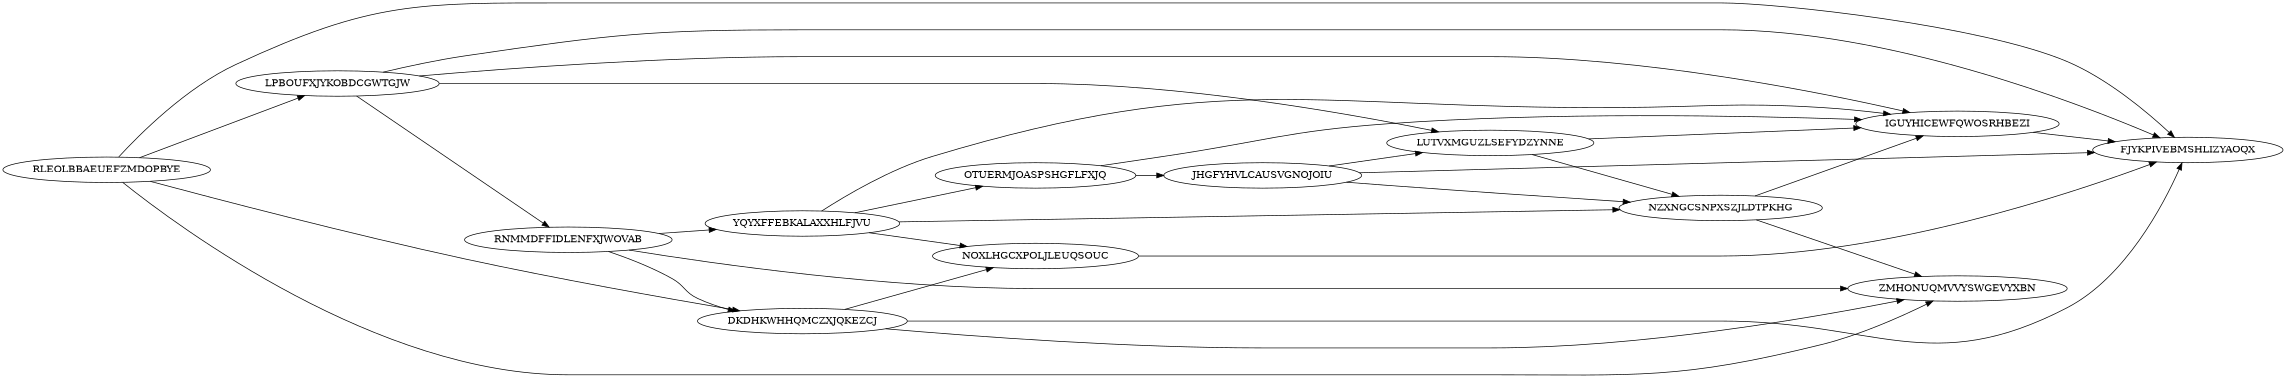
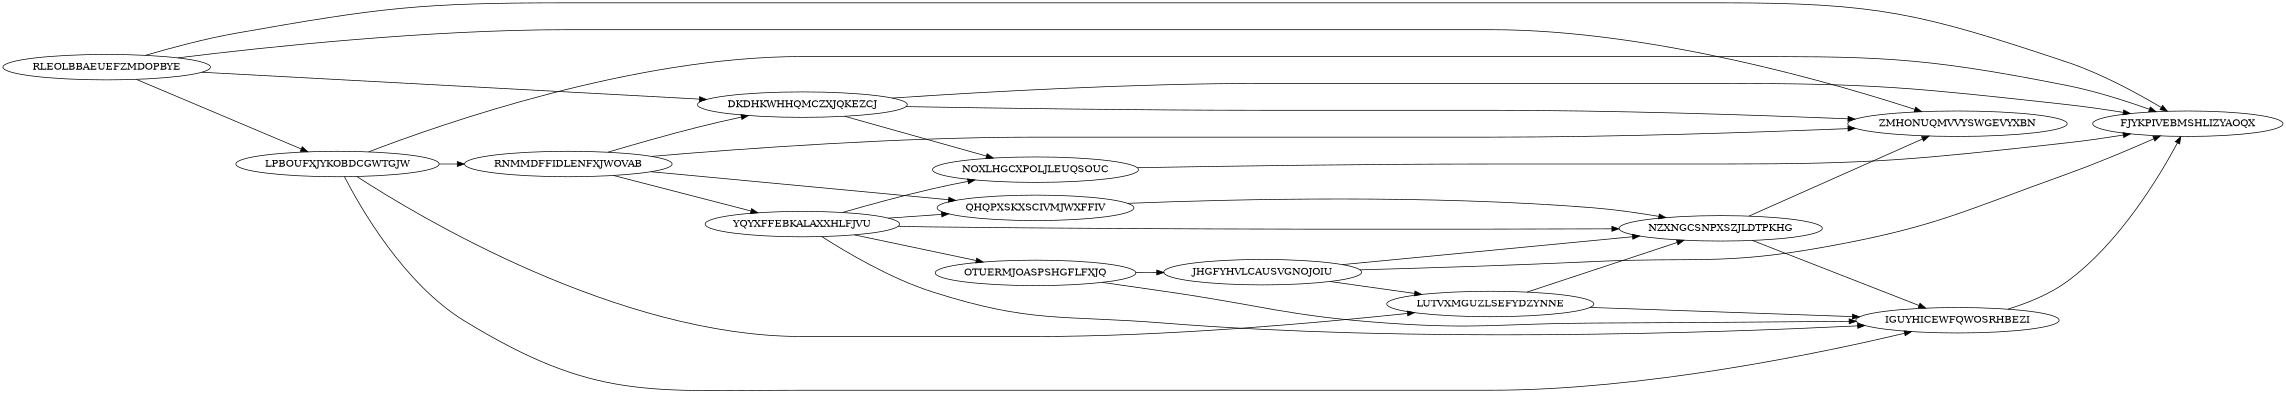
node "QHQPXSKXSCIVMJWXFFIV": added
